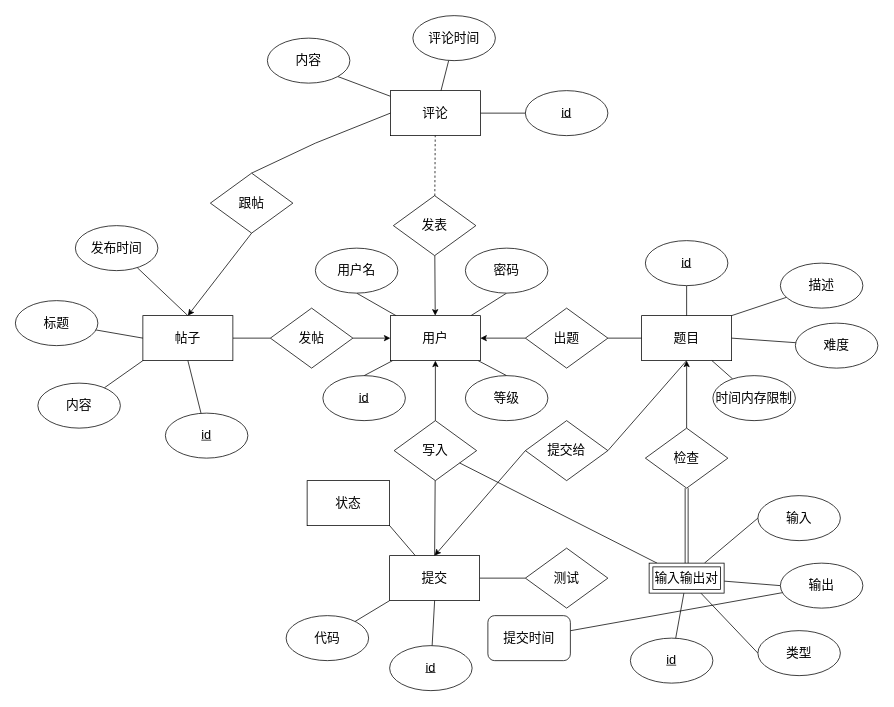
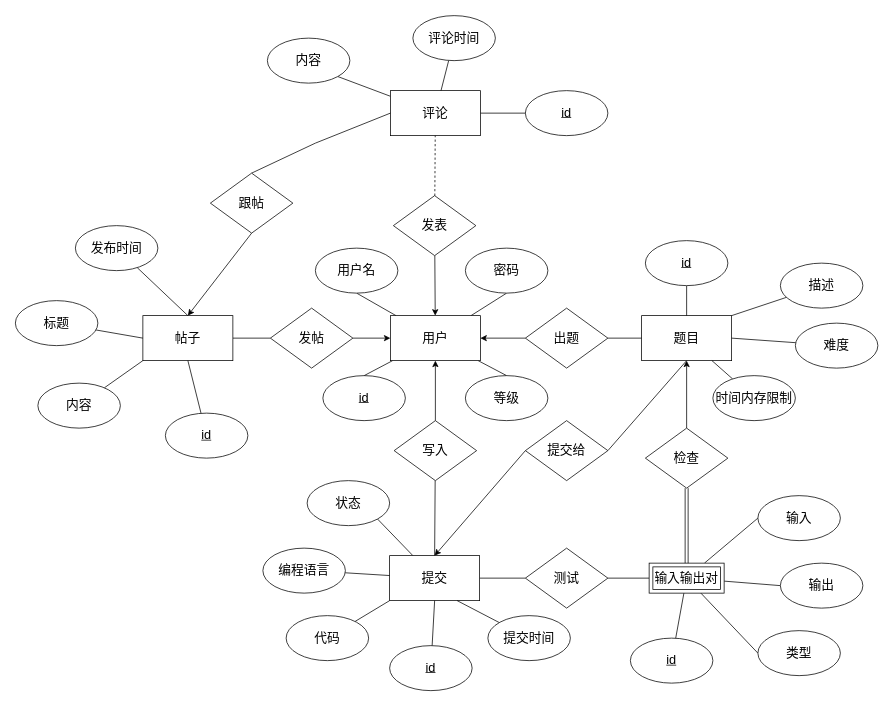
node "状态": shape rectangle -> ellipse
edge "写入" -- "输入输出对": now "测试" -- "输入输出对"
node "编程语言": added
edge "编程语言" -- "提交": added
edge "输出" -- "提交时间": now "提交" -- "提交时间"
node "提交时间": shape rounded rectangle -> ellipse
